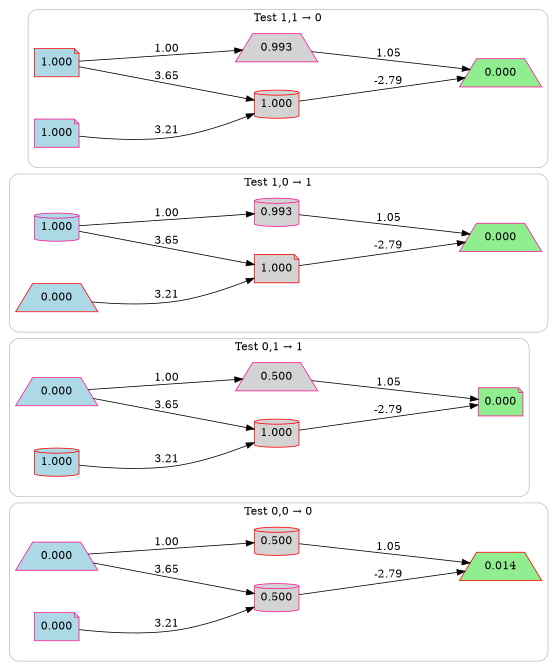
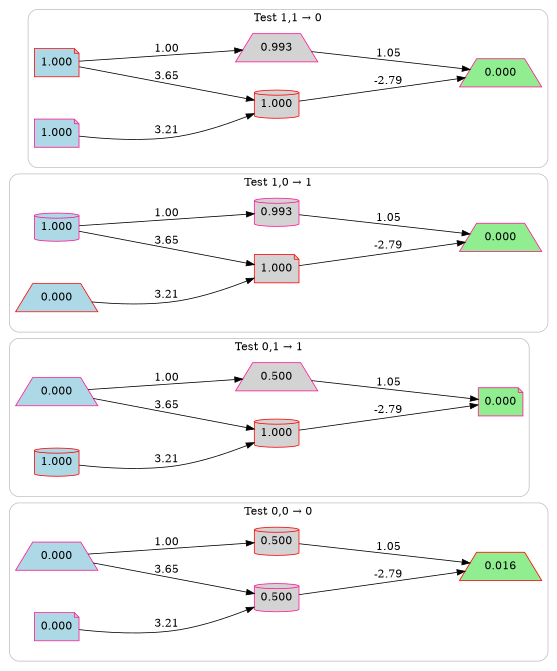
node "0.014": label "0.014" -> "0.016"
